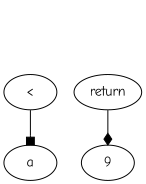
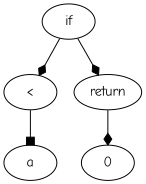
node "if": added
node "9": label "9" -> "0"
